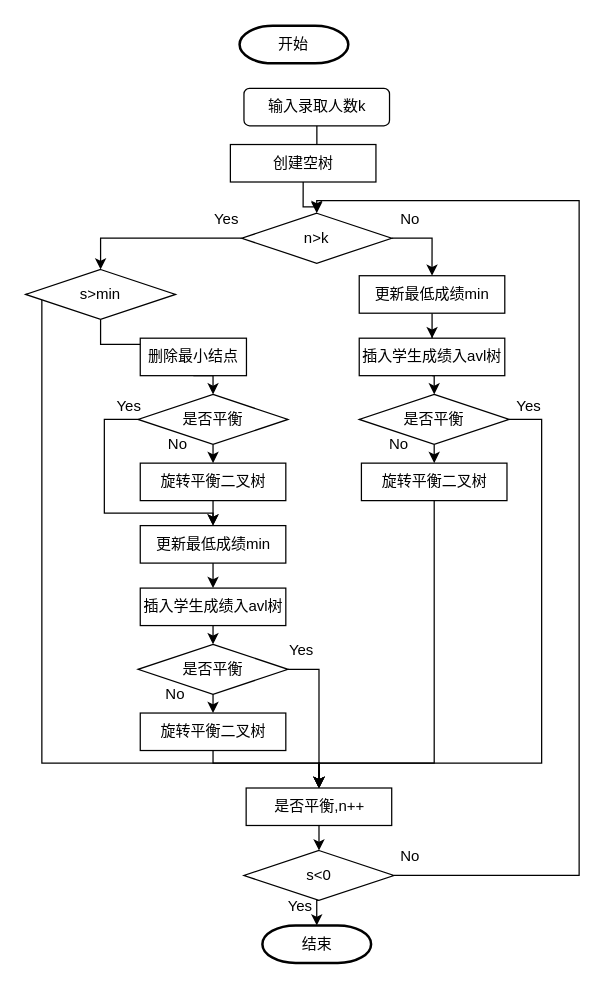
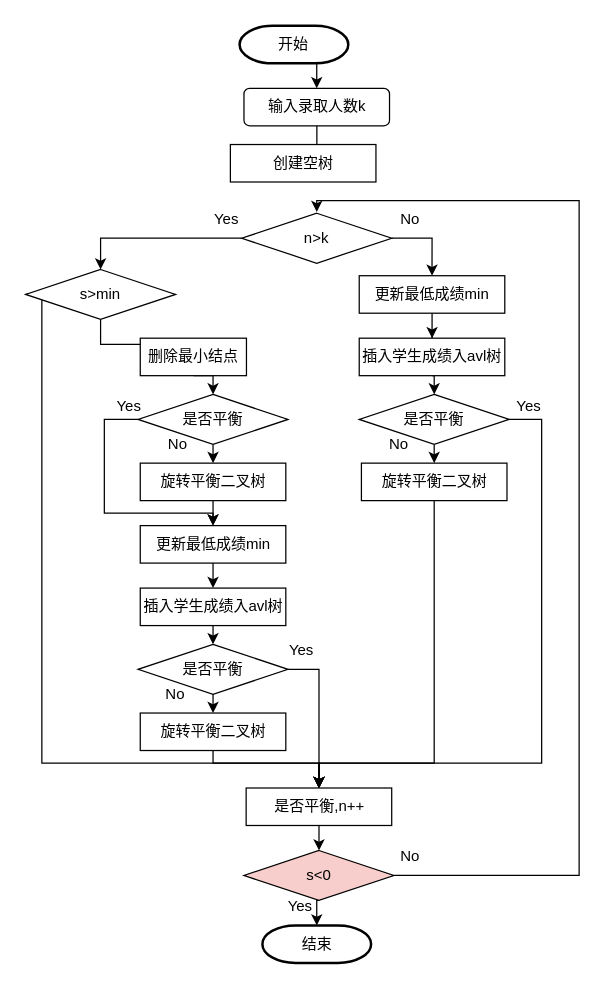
edge "开始" -> "输入录取人数k": added
edge "创建空树" -> "n>k": removed
node "s<0": fillcolor #ffffff -> #f8cecc
